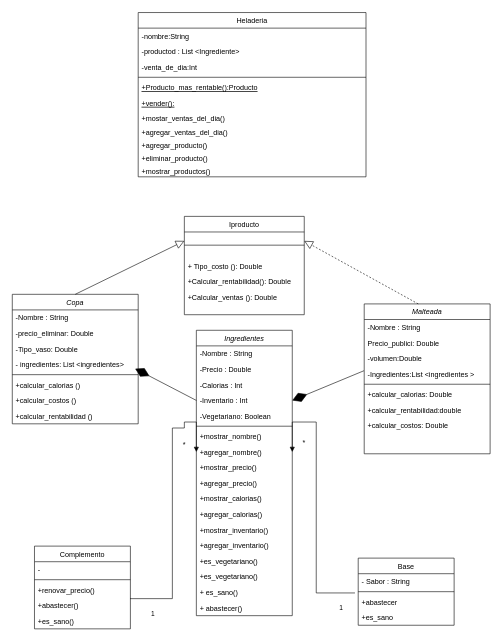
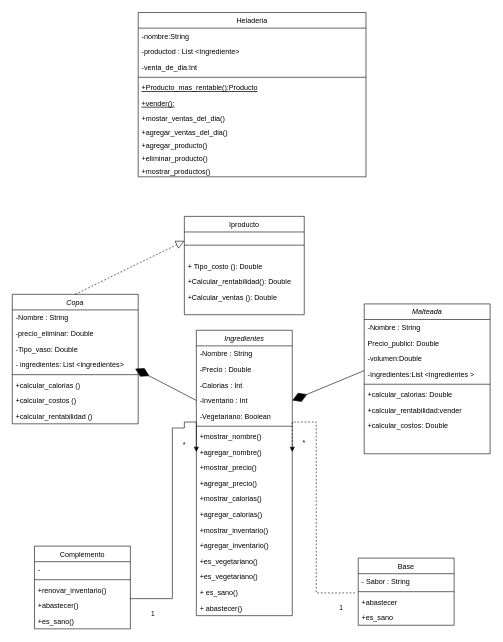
edge "Copa" -> "Iproducto": style solid -> dashed
edge "Malteada" -> "Iproducto": removed
node "+calcular_rentabilidad:double": label "+calcular_rentabilidad:double" -> "+calcular_rentabilidad:vender"
edge "+abastecer" -> "+agregar_nombre()": style solid -> dashed
node "+renovar_precio()": label "+renovar_precio()" -> "+renovar_inventario()"
